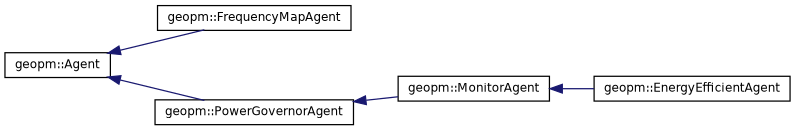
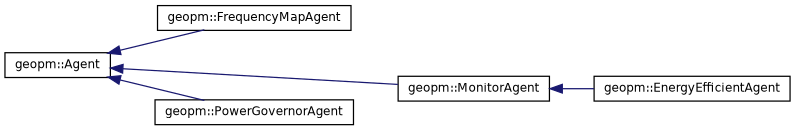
edge "geopm::MonitorAgent" -> "geopm::PowerGovernorAgent": now "geopm::MonitorAgent" -> "geopm::Agent"
